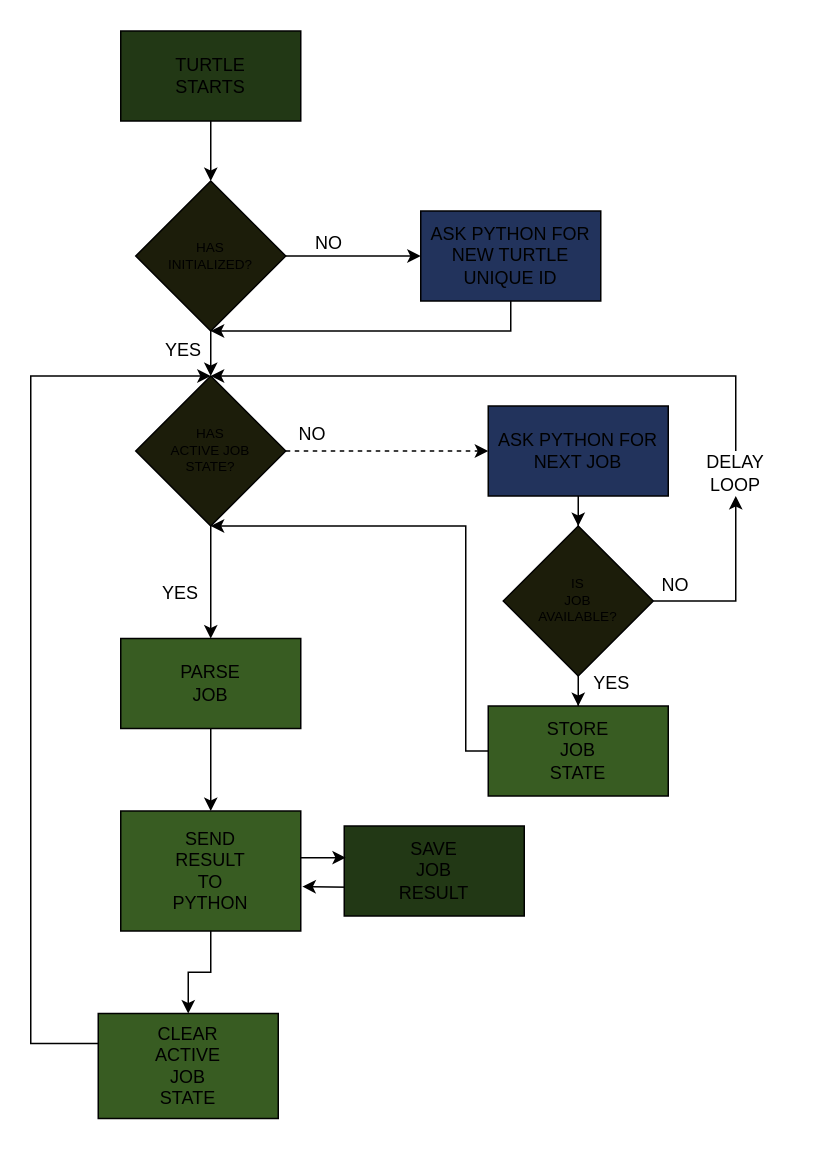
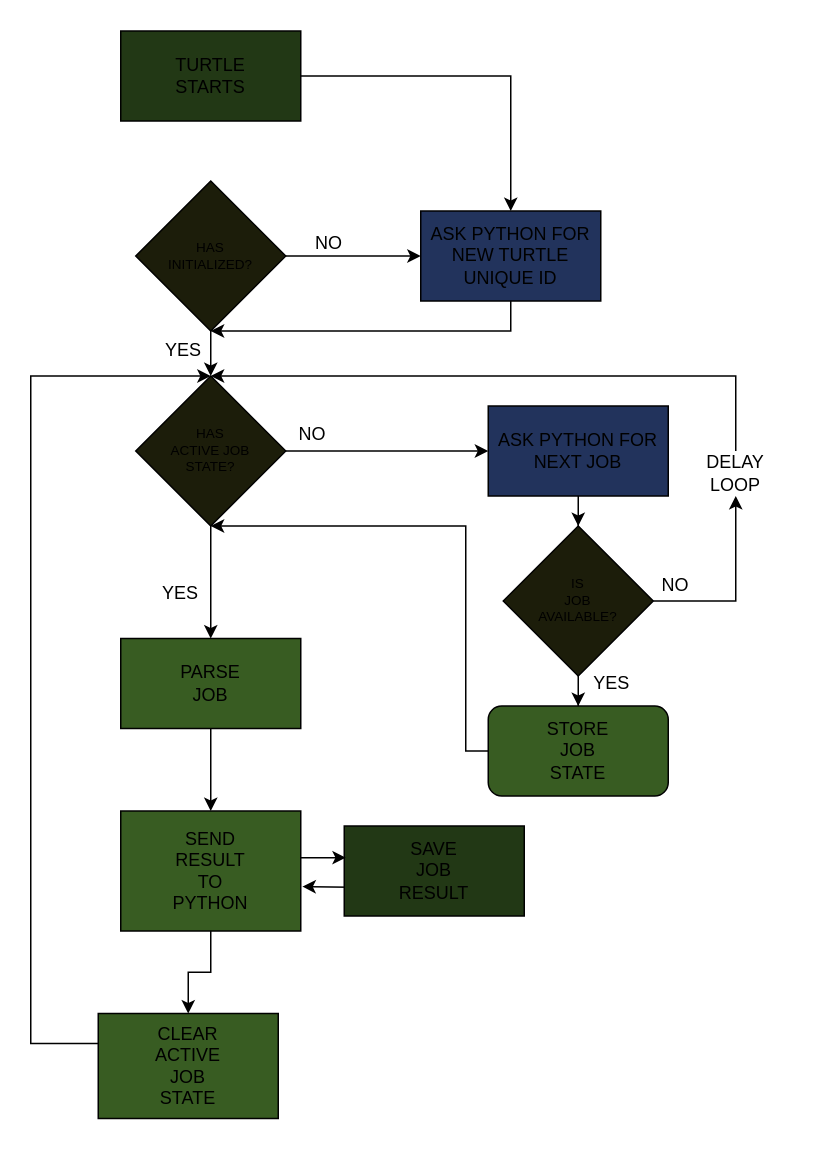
edge "TURTLE STARTS" -> "HASINITIALIZED?": now "TURTLE STARTS" -> "ASK PYTHON FOR NEW TURTLE UNIQUE ID"
edge "HAS ACTIVE JOB STATE?" -> "ASK PYTHON FOR NEXT JOB": style dashed -> solid
node "STORE JOB STATE": shape rectangle -> rounded rectangle
